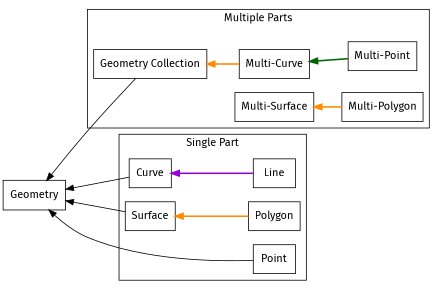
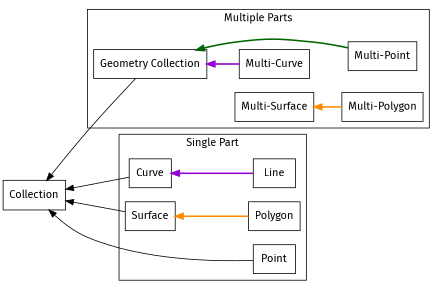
edge "Multi-Point" -> "Multi-Curve": now "Multi-Point" -> "Geometry Collection"
edge "Multi-Curve" -> "Geometry Collection": color darkorange -> darkviolet
node "Geometry": label "Geometry" -> "Collection"
